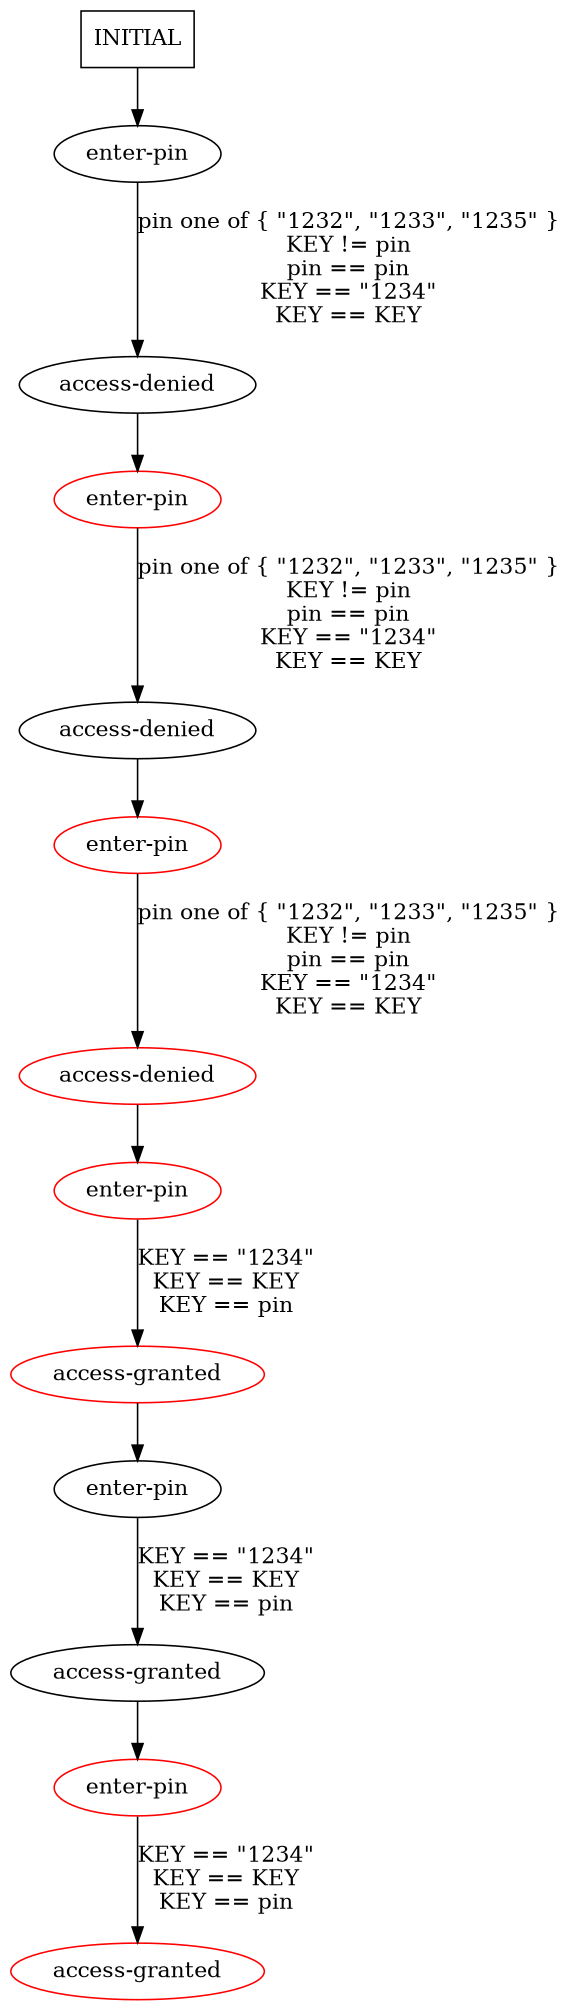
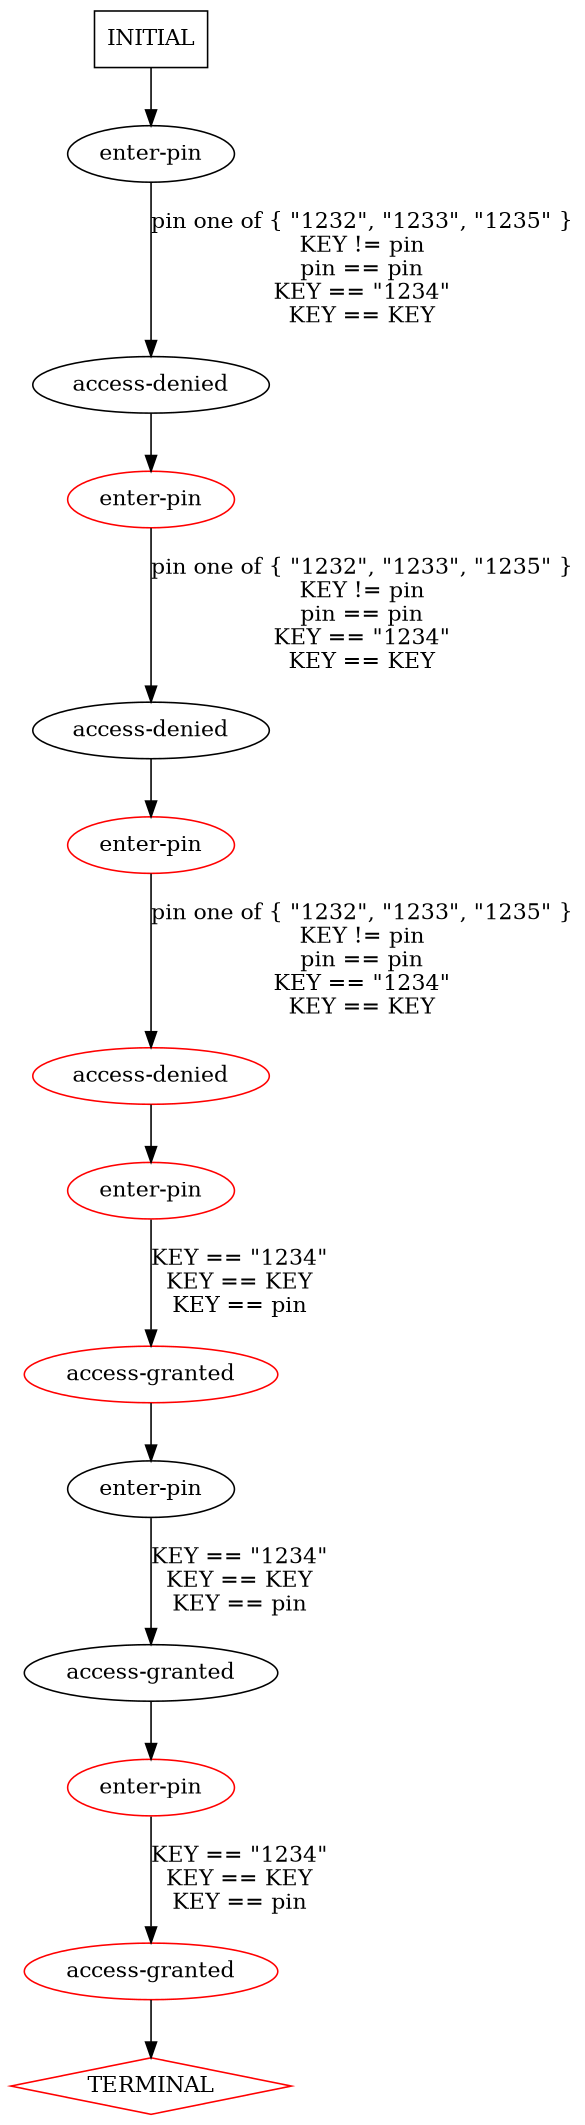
node "TERMINAL": added
